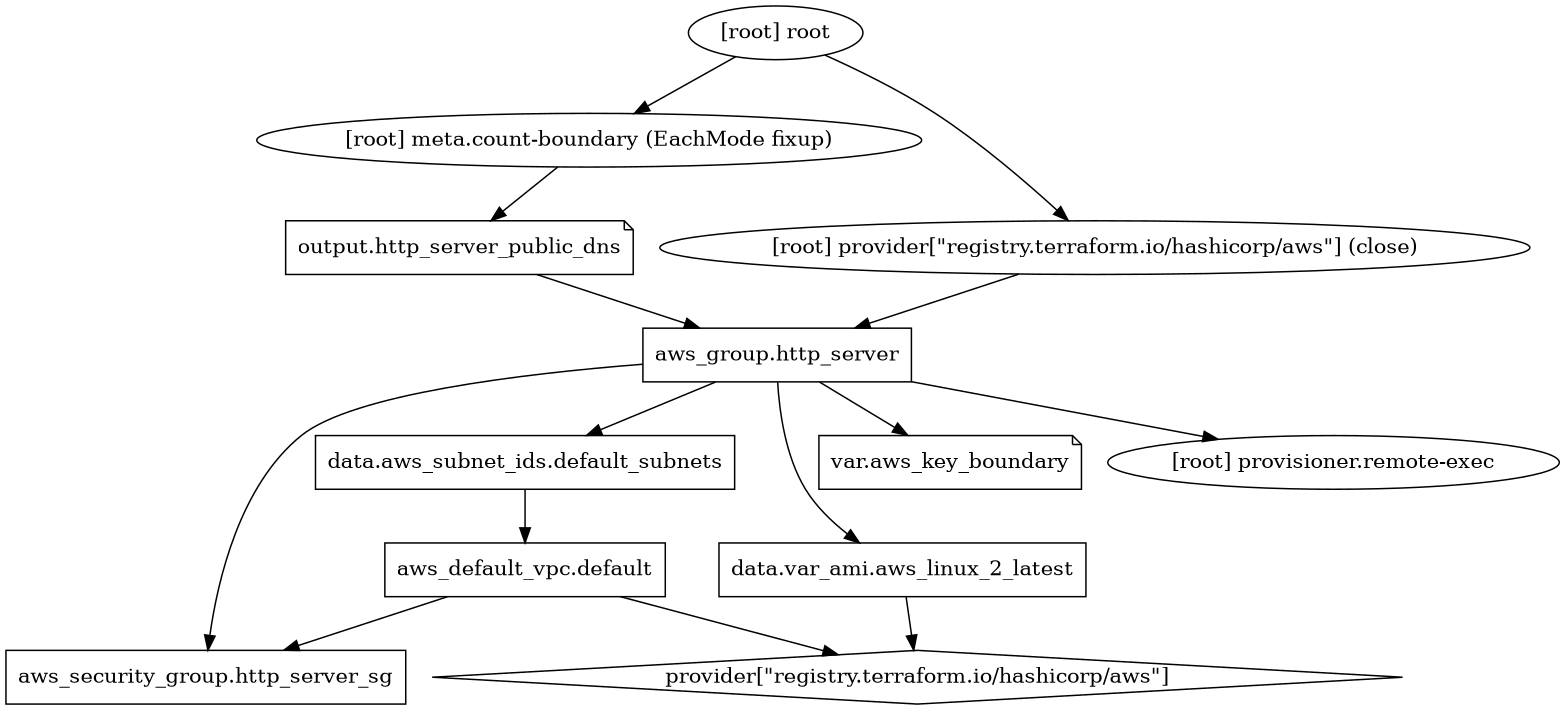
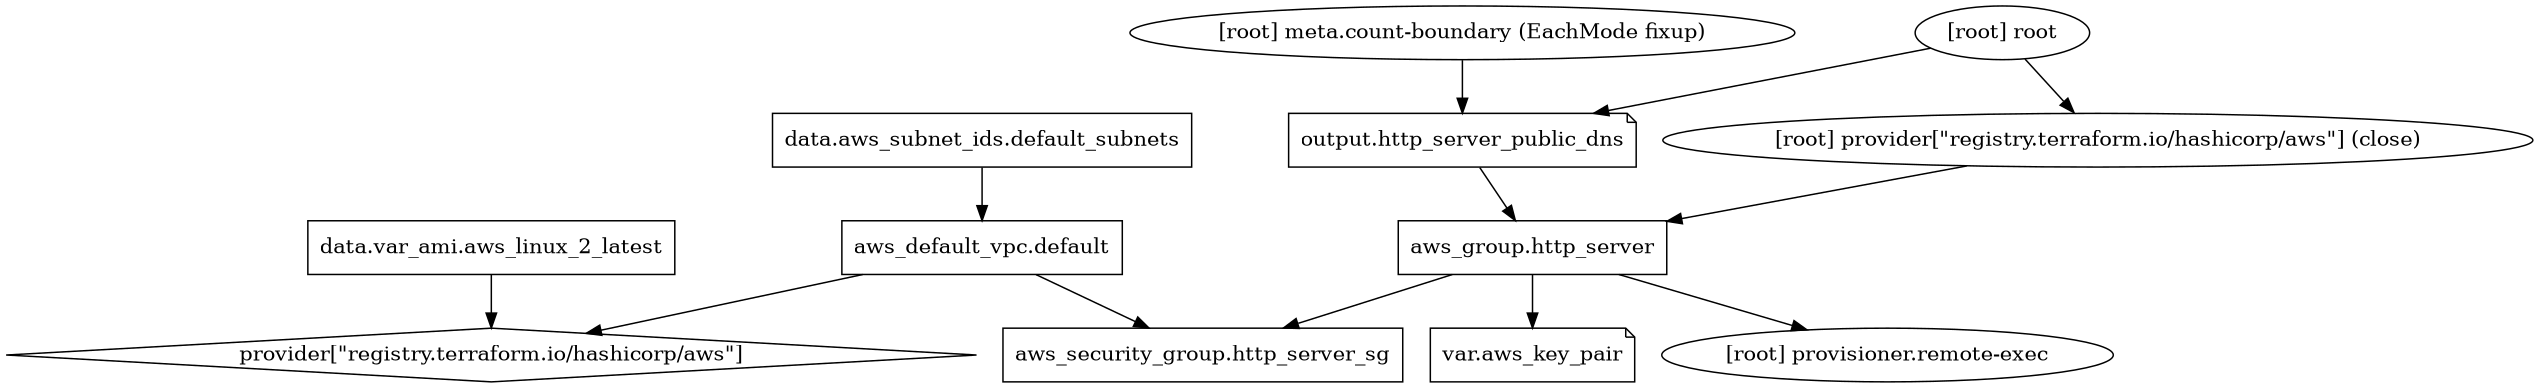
edge "[root] root" -> "[root] meta.count-boundary (EachMode fixup)": now "[root] root" -> "output.http_server_public_dns"
edge "aws_group.http_server" -> "data.aws_subnet_ids.default_subnets": removed
node "var.aws_key_boundary": label "var.aws_key_boundary" -> "var.aws_key_pair"
edge "aws_group.http_server" -> "data.var_ami.aws_linux_2_latest": removed
